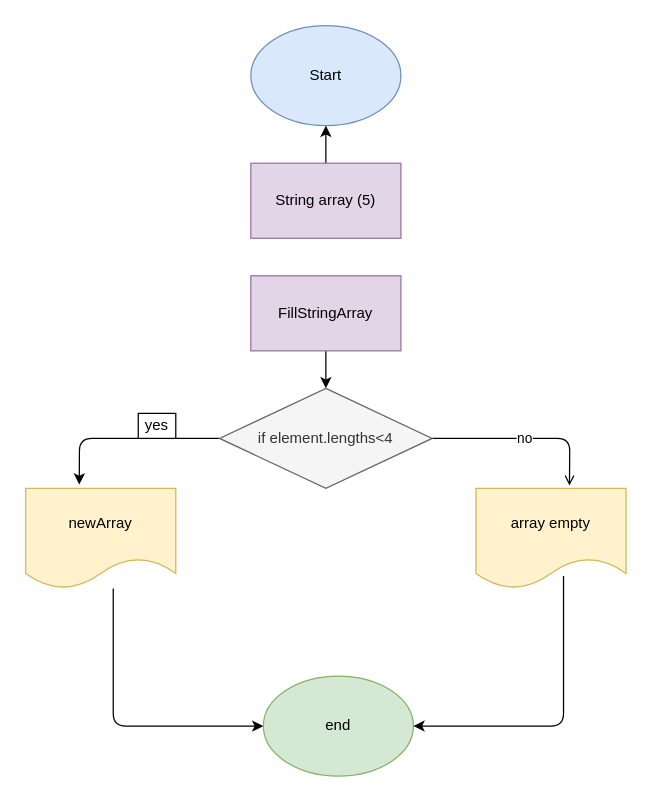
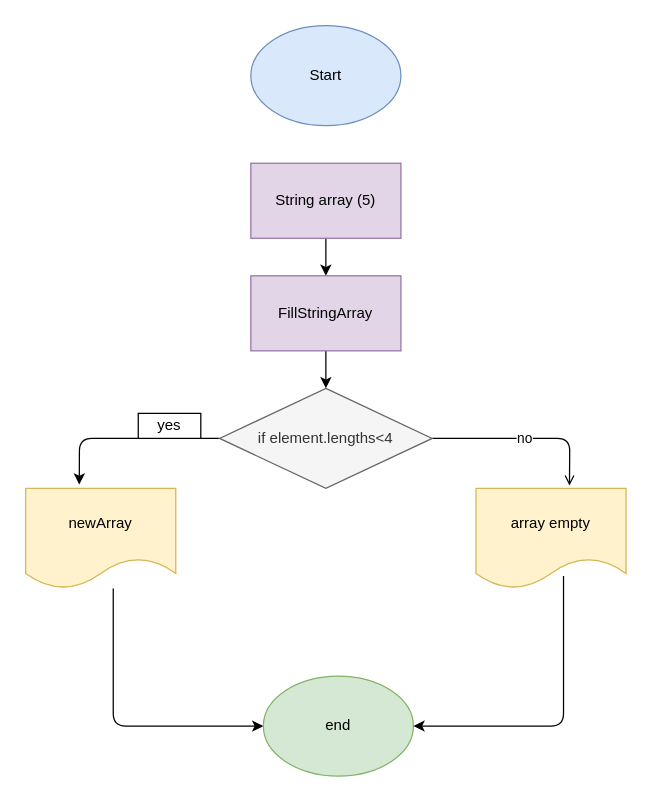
edge "String array (5)" -> "Start": now "String array (5)" -> "FillStringArray"
node "yes": size 38x25 -> 63x25
